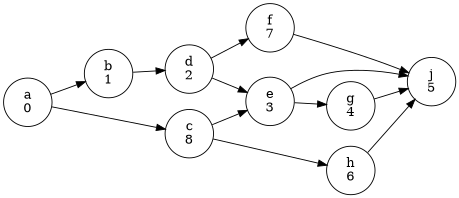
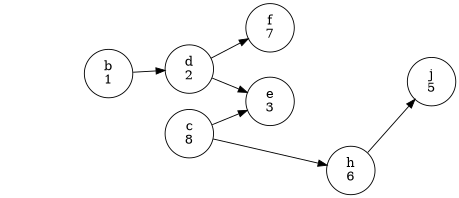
edge "f 7" -> "j 5": removed
edge "e 3" -> "j 5": removed
node "a 0": removed
node "g 4": removed
